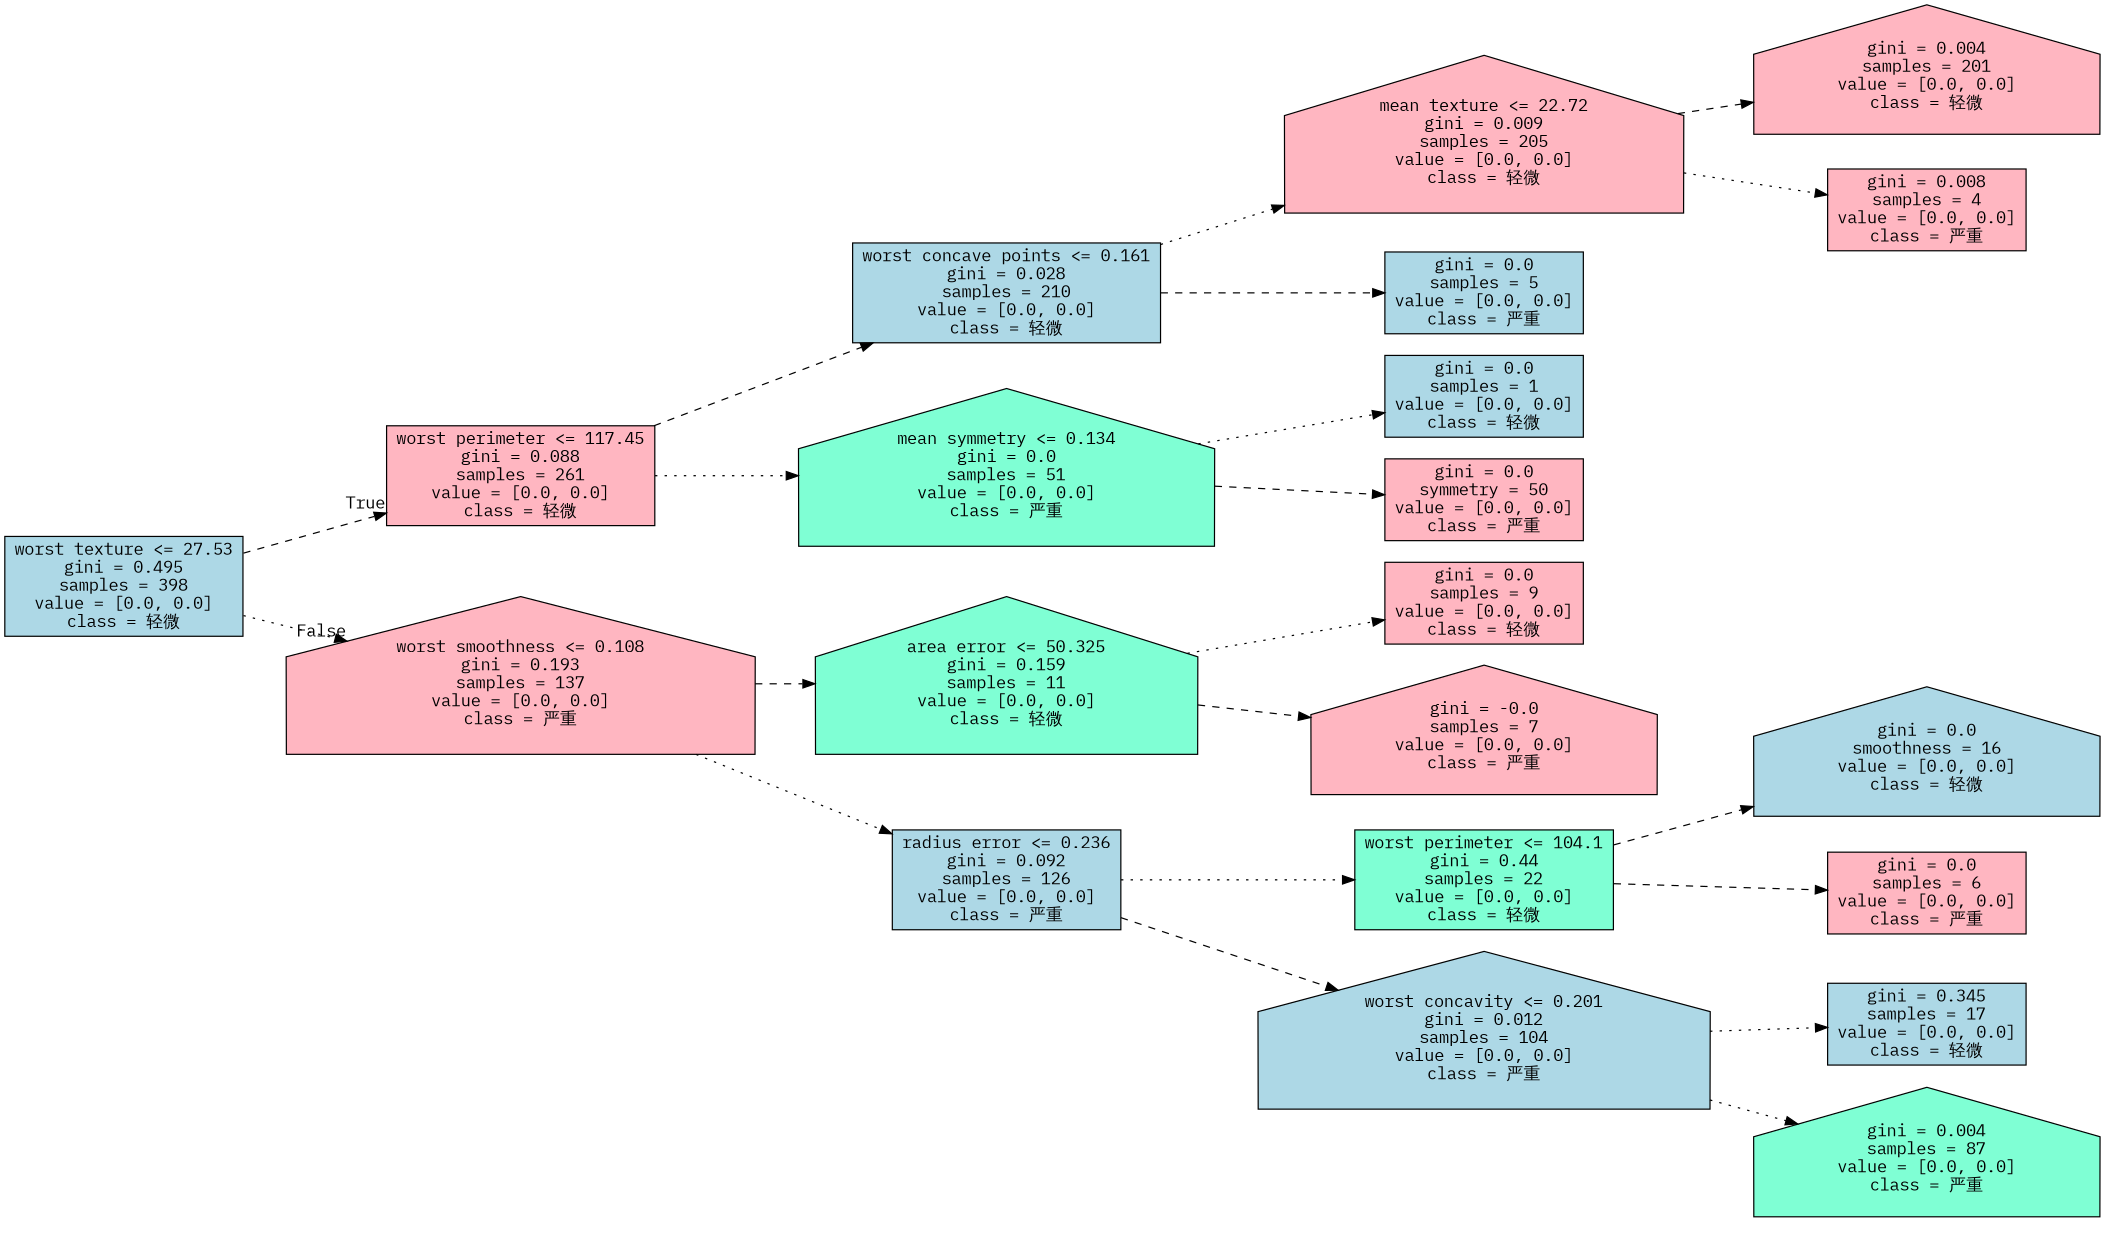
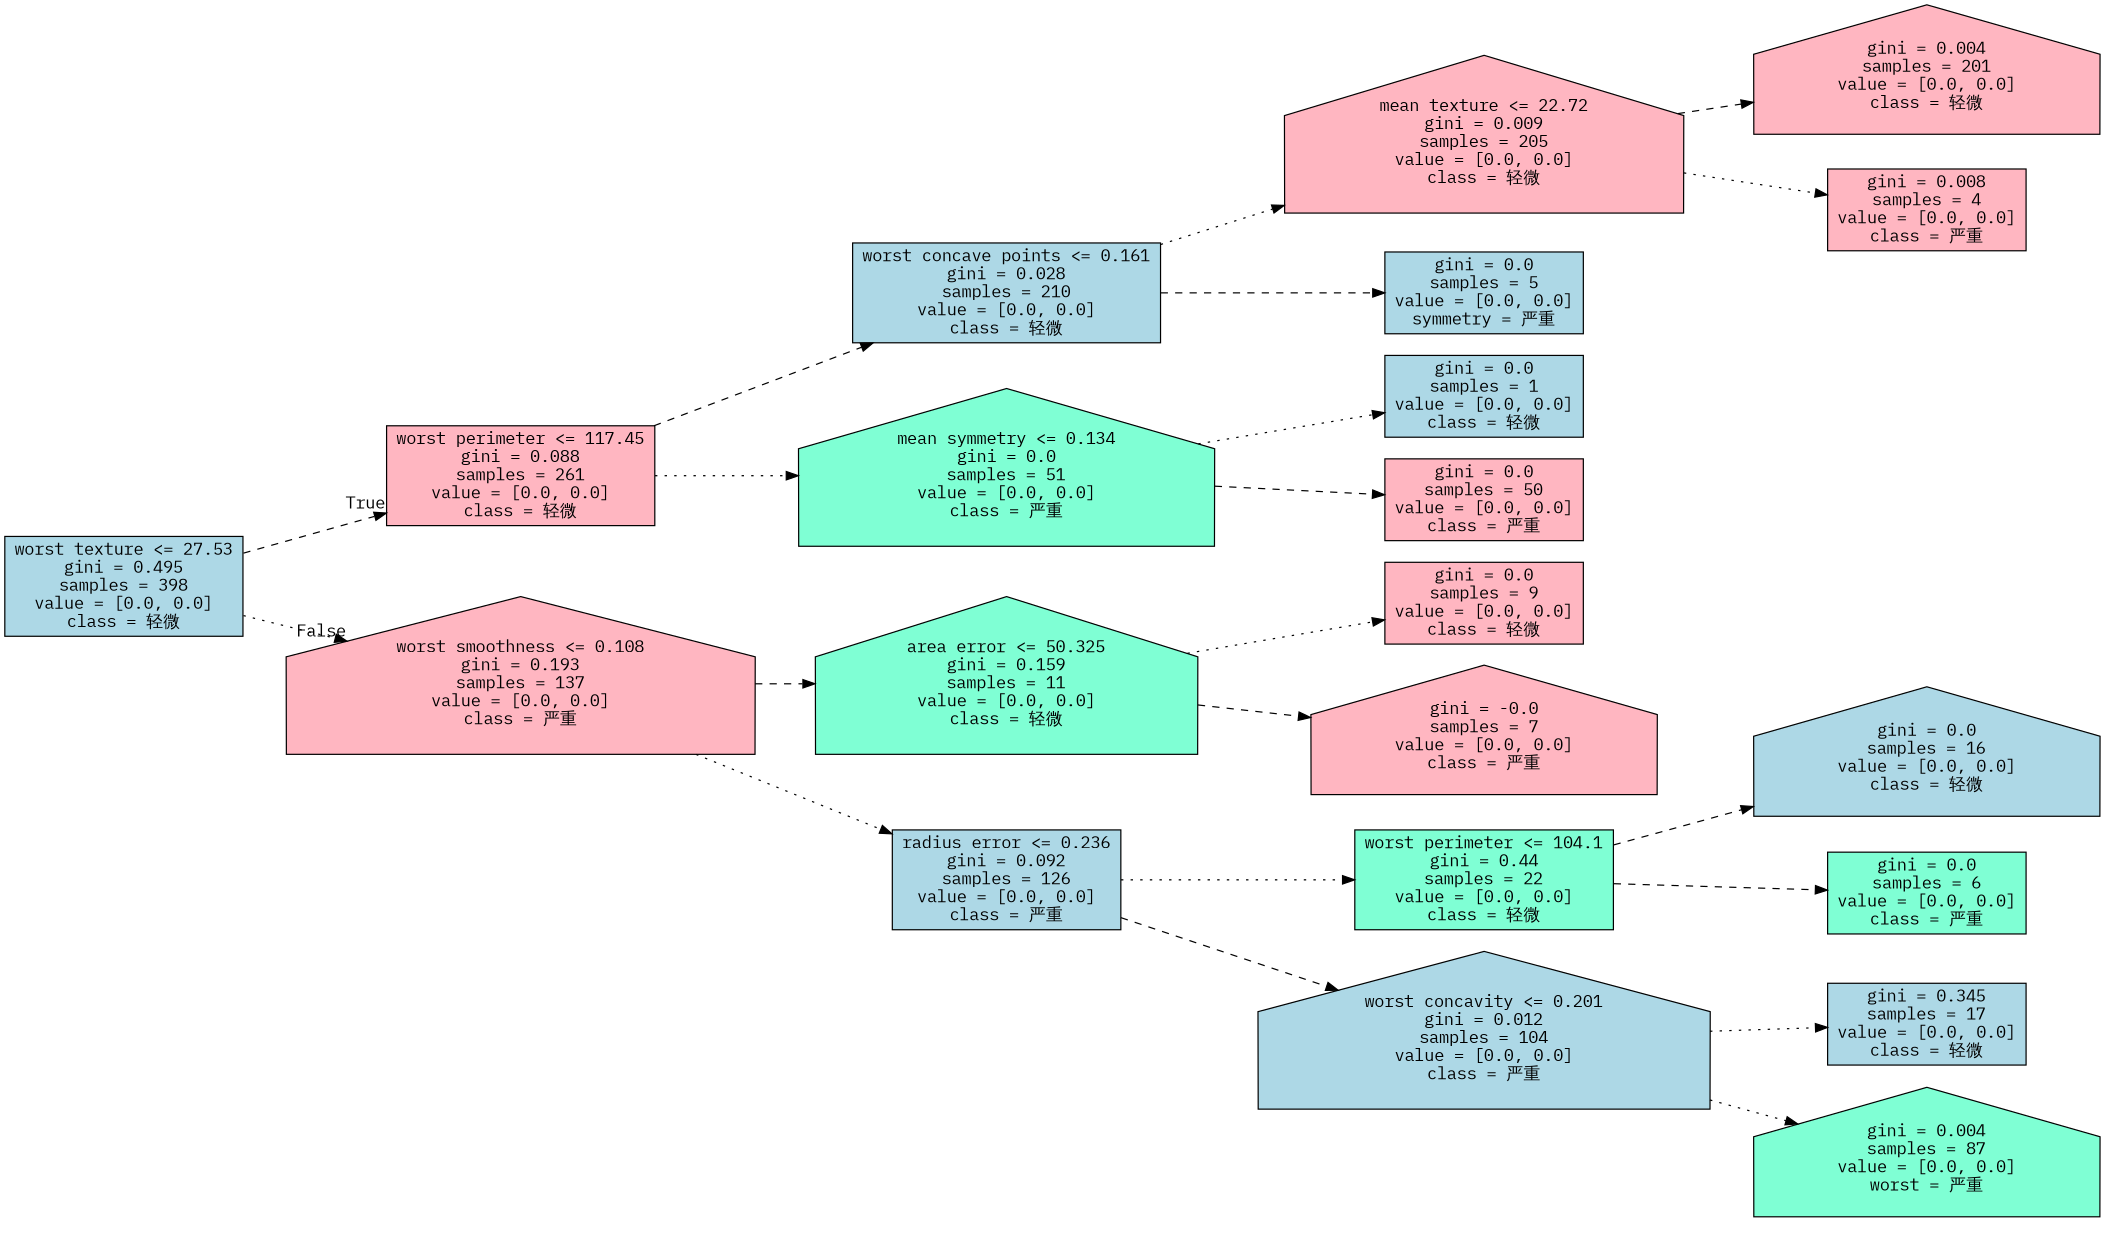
node "gini = 0.0 samples = 5 value = [0.0, 0.0] class = 严重": label "gini = 0.0 samples = 5 value = [0.0, 0.0] class = 严重" -> "gini = 0.0 samples = 5 value = [0.0, 0.0] symmetry = 严重"
node "gini = 0.0 symmetry = 50 value = [0.0, 0.0] class = 严重": label "gini = 0.0 symmetry = 50 value = [0.0, 0.0] class = 严重" -> "gini = 0.0 samples = 50 value = [0.0, 0.0] class = 严重"
node "gini = 0.0 smoothness = 16 value = [0.0, 0.0] class = 轻微": label "gini = 0.0 smoothness = 16 value = [0.0, 0.0] class = 轻微" -> "gini = 0.0 samples = 16 value = [0.0, 0.0] class = 轻微"
node "gini = 0.0 samples = 6 value = [0.0, 0.0] class = 严重": fillcolor lightpink -> aquamarine
node "gini = 0.004 samples = 87 value = [0.0, 0.0] class = 严重": label "gini = 0.004 samples = 87 value = [0.0, 0.0] class = 严重" -> "gini = 0.004 samples = 87 value = [0.0, 0.0] worst = 严重"
